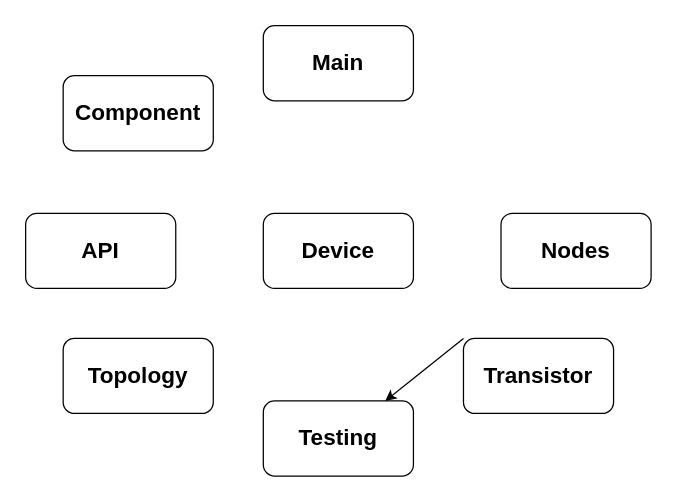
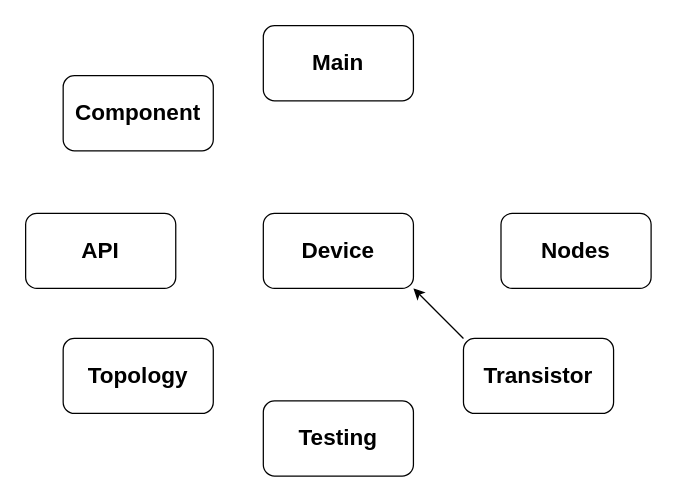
edge "Transistor" -> "Testing": now "Transistor" -> "Device"
